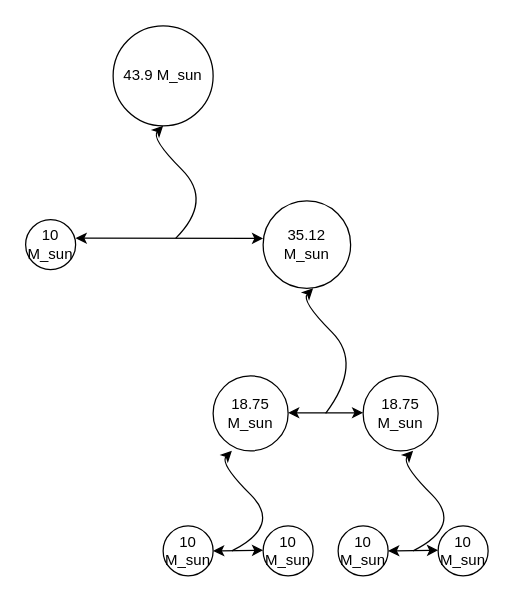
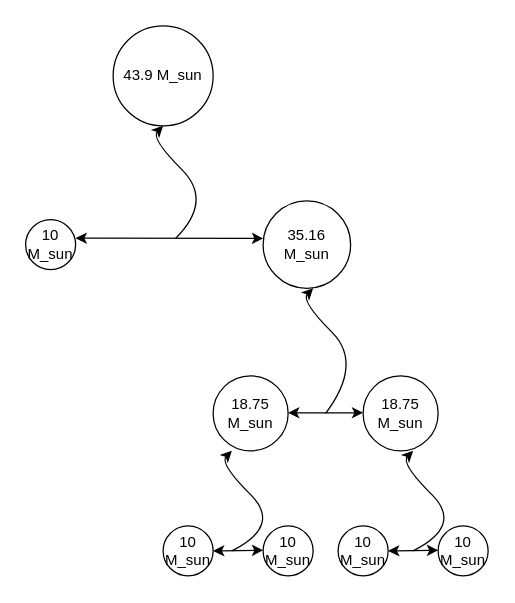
node "35.12 M_sun": label "35.12 M_sun" -> "35.16 M_sun"
